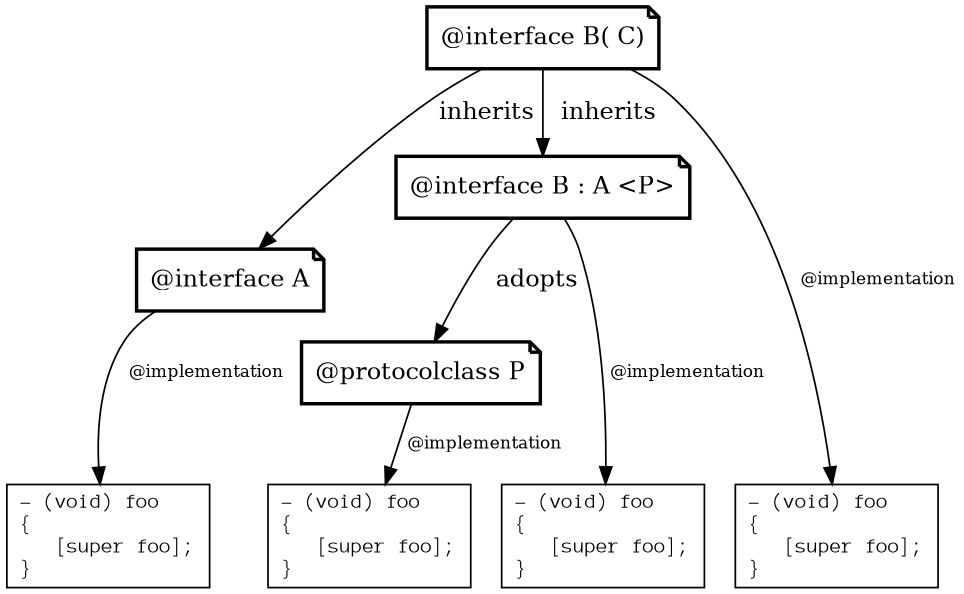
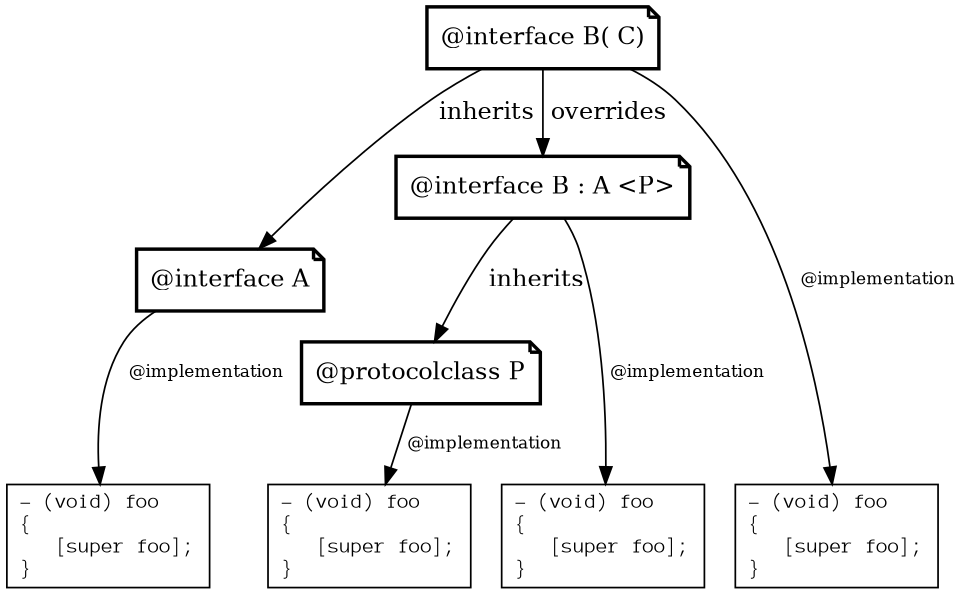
edge "@interface B( C)" -> "@interface B : A <P>": label " inherits" -> " overrides"
edge "@interface B : A <P>" -> "@protocolclass P": label " adopts" -> " inherits"
